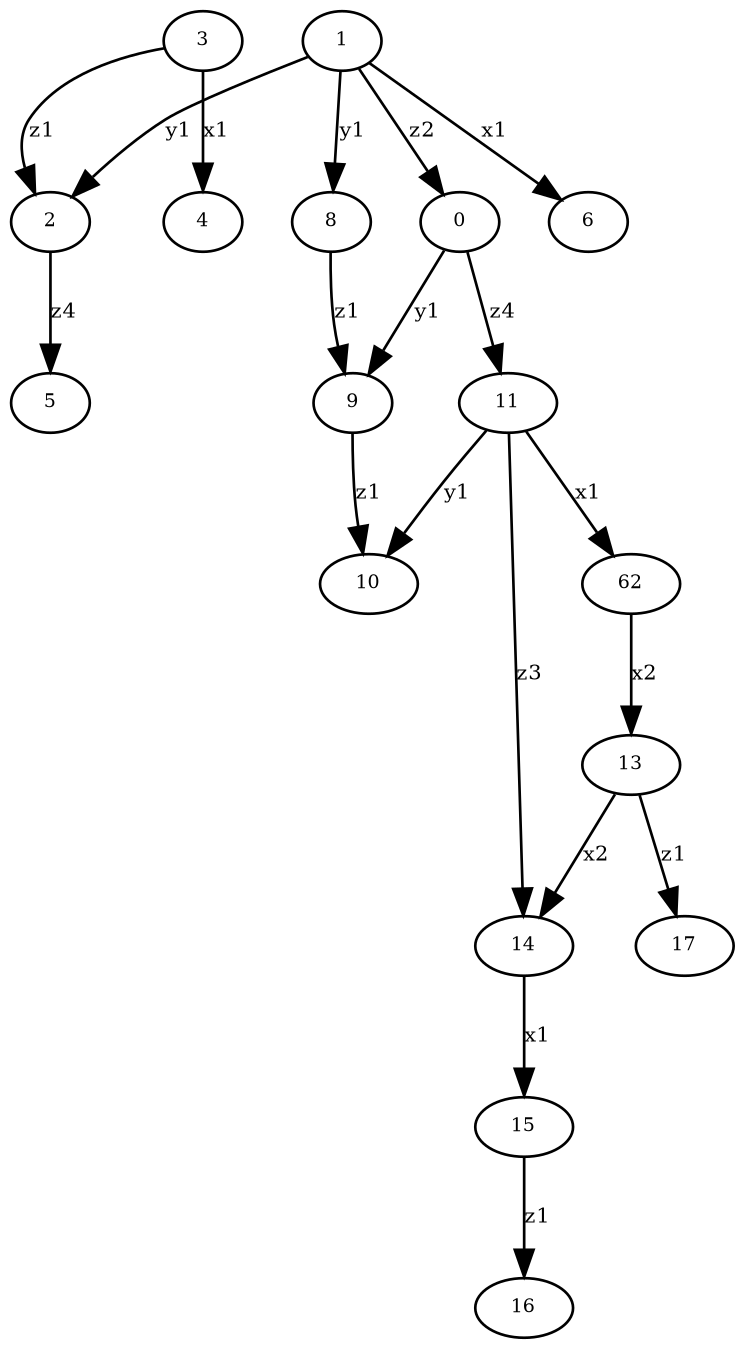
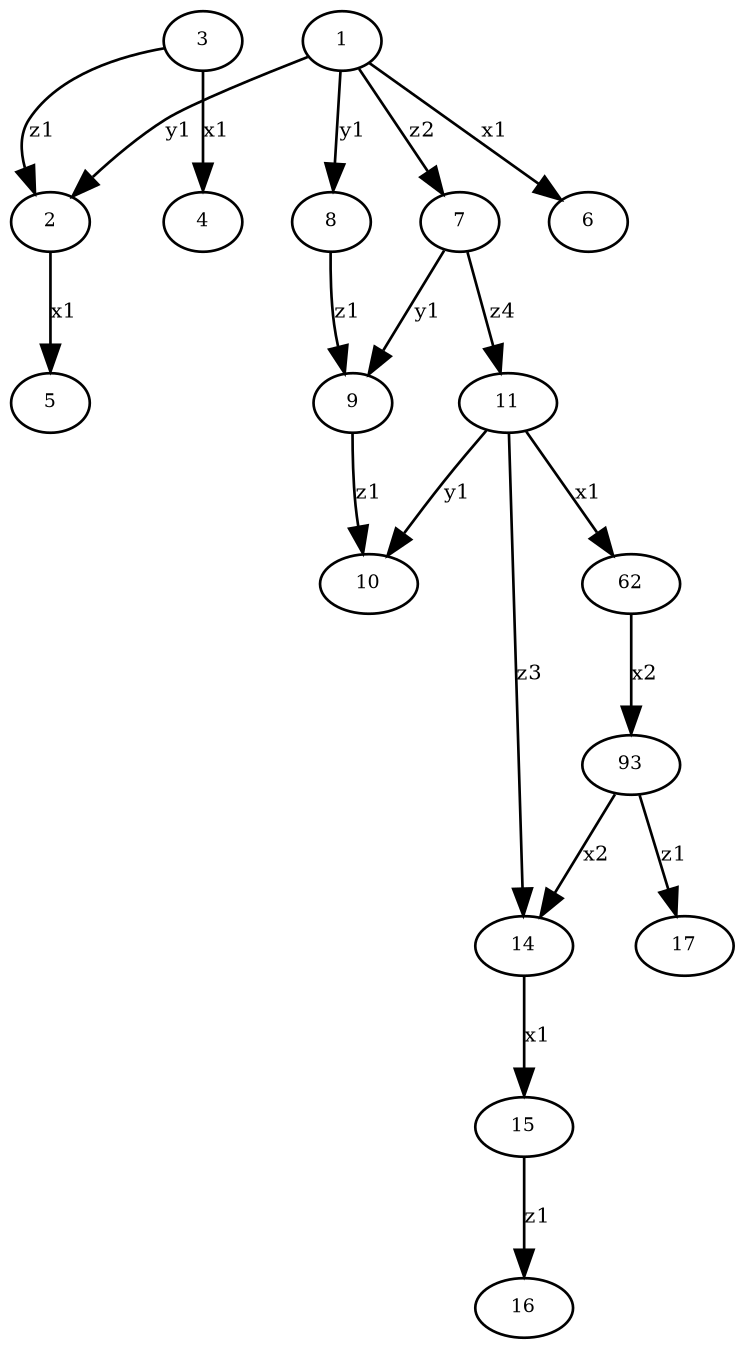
node "0": label "0" -> "7"
edge "2" -> "5": label "z4" -> "x1"
node "13": label "13" -> "93"
